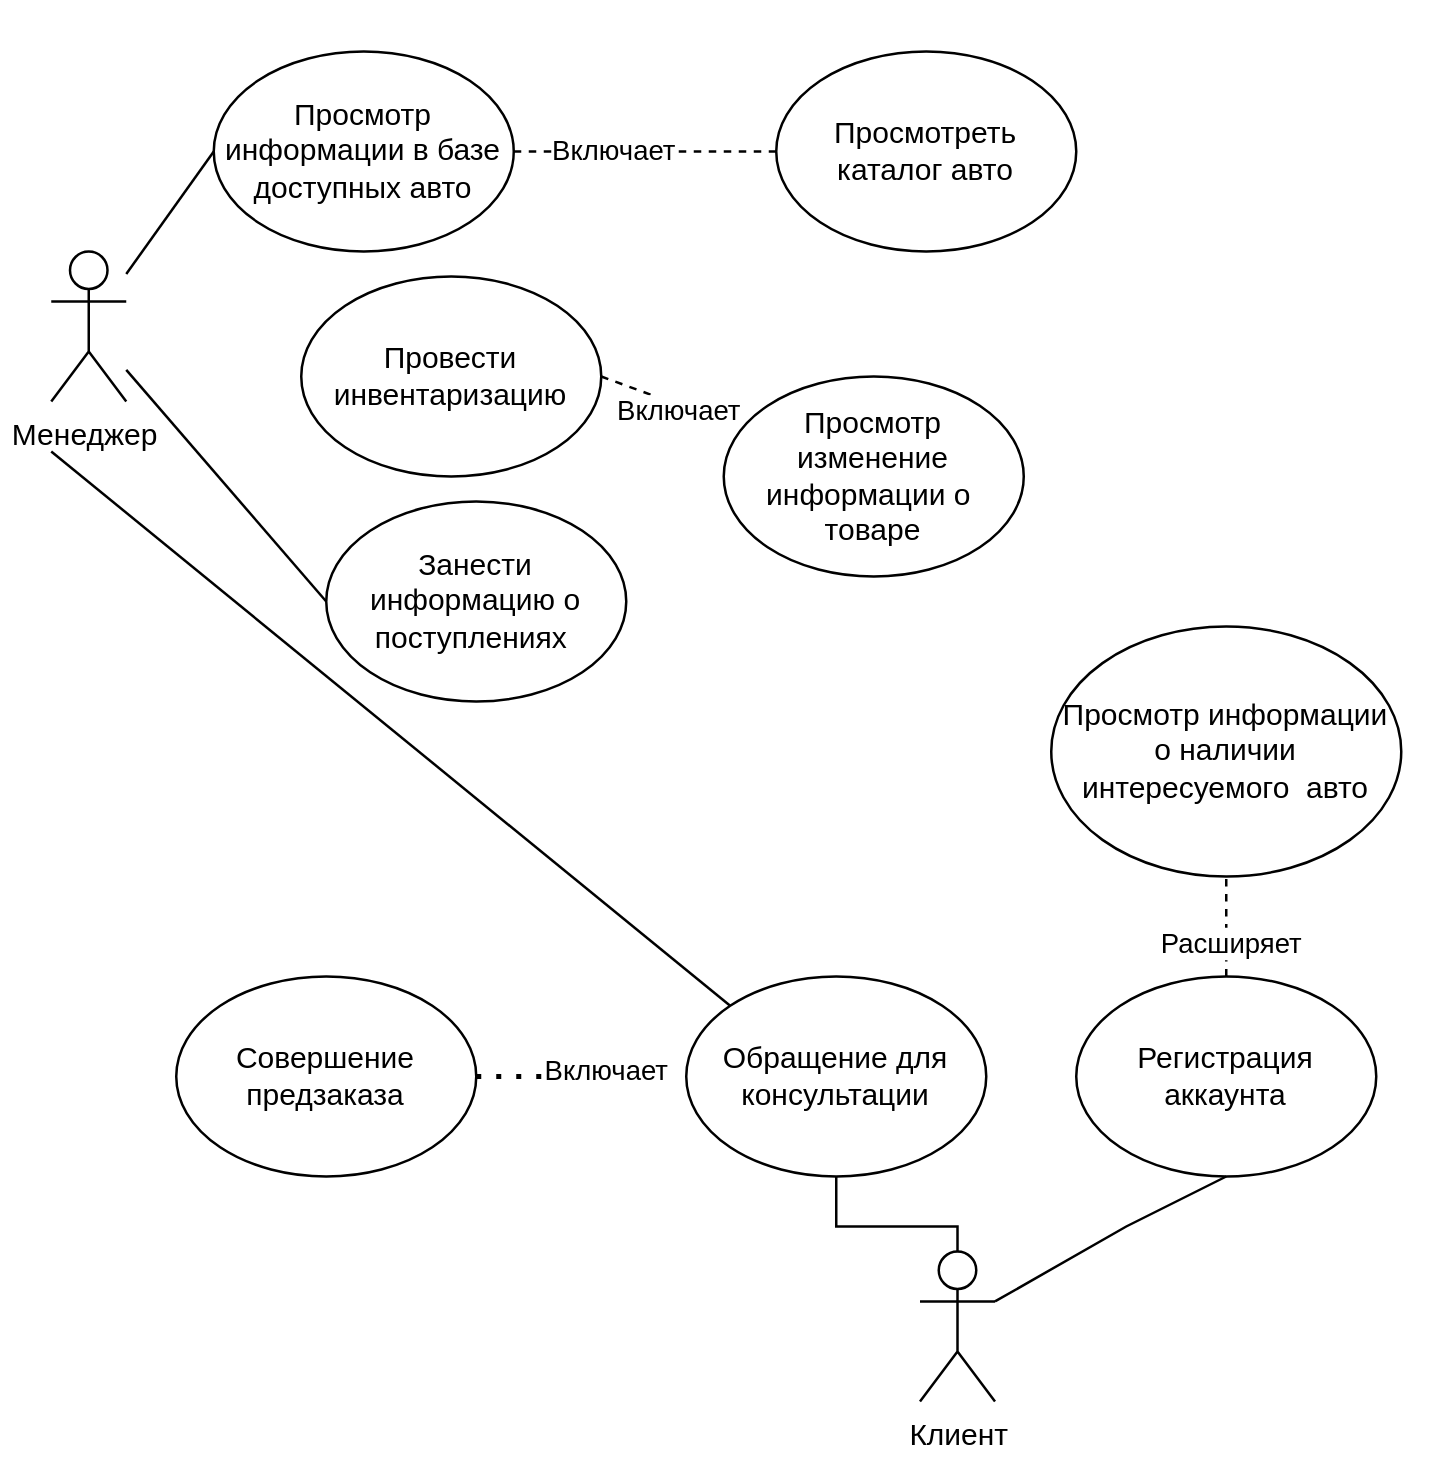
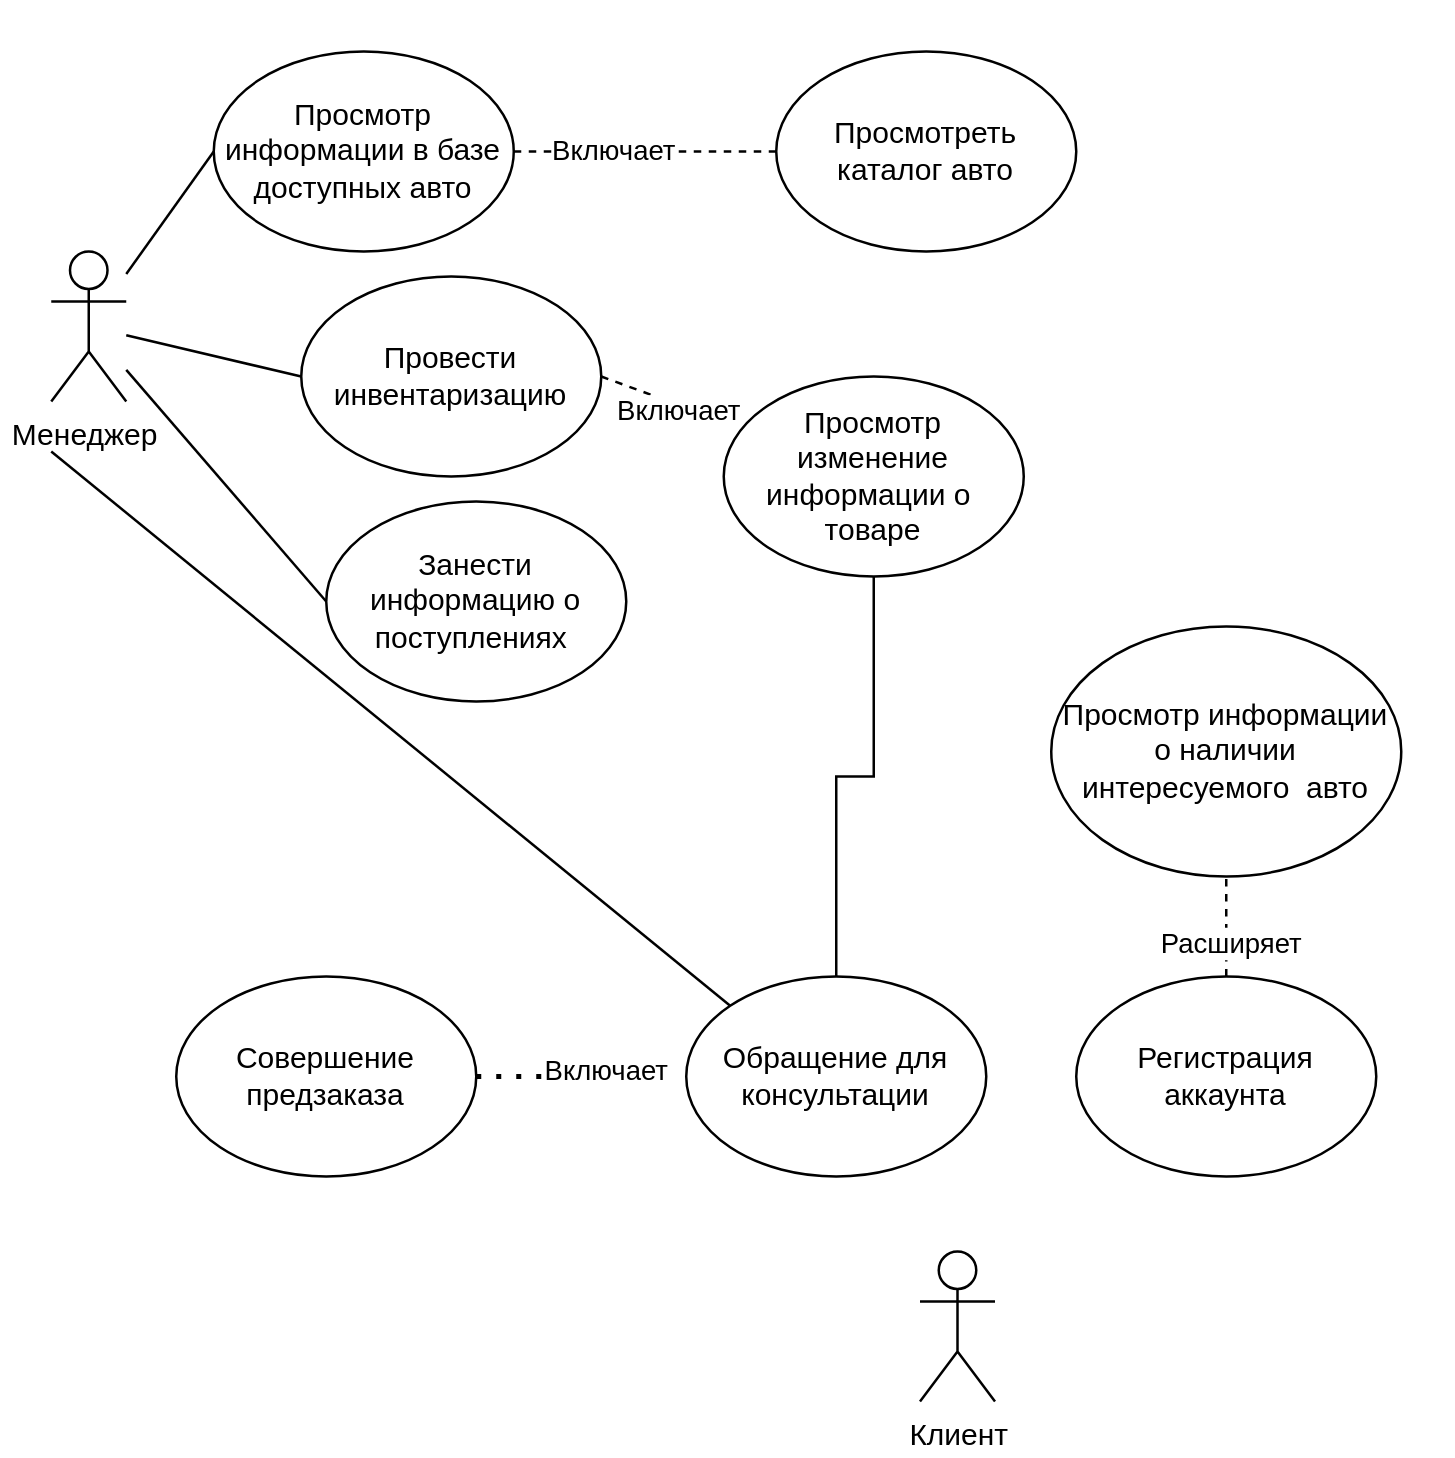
edge "Менеджер" -- "Провести инвентаризацию": added
edge "Обращение для консультации" -- "Клиент": now "Обращение для консультации" -- "Просмотр изменение информации о товаре"
edge "Регистрация аккаунта" -- "Клиент": removed
